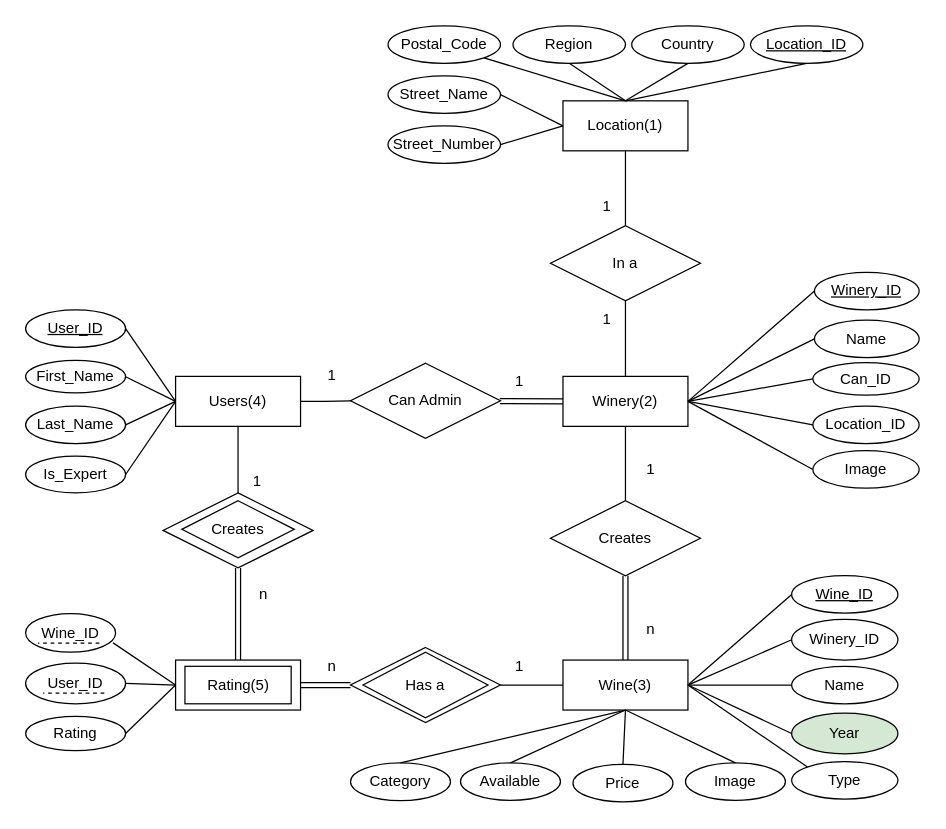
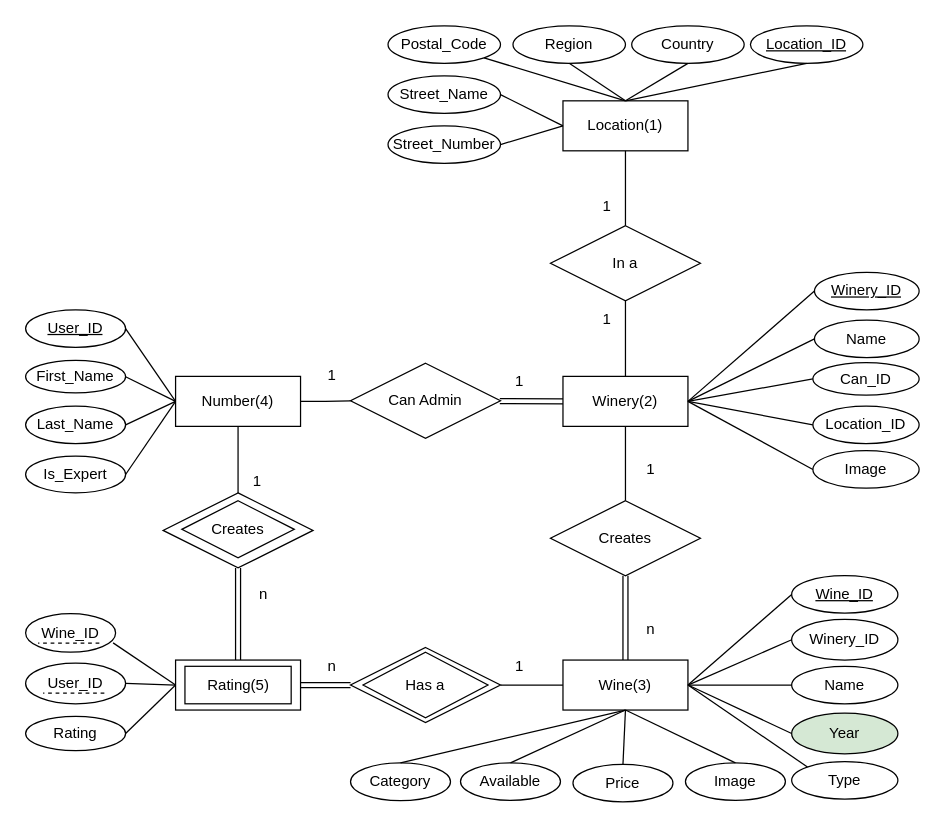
node "Users(4)": label "Users(4)" -> "Number(4)"
